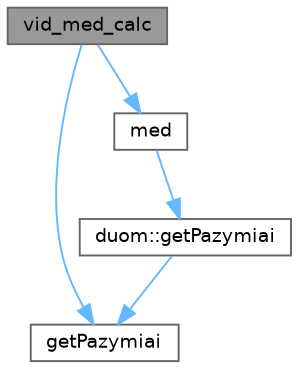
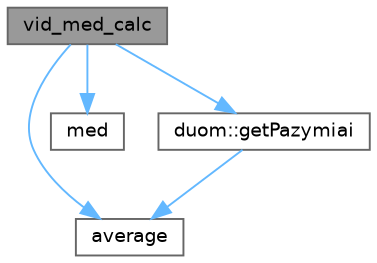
edge "med" -> "duom::getPazymiai": now "vid_med_calc" -> "duom::getPazymiai"
node "getPazymiai": label "getPazymiai" -> "average"
